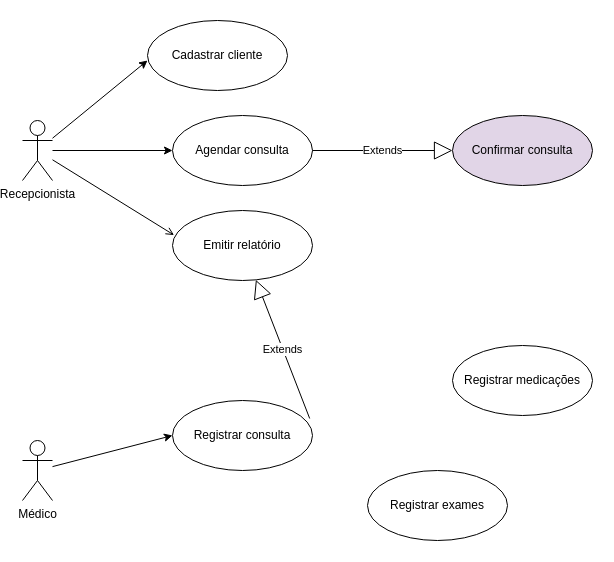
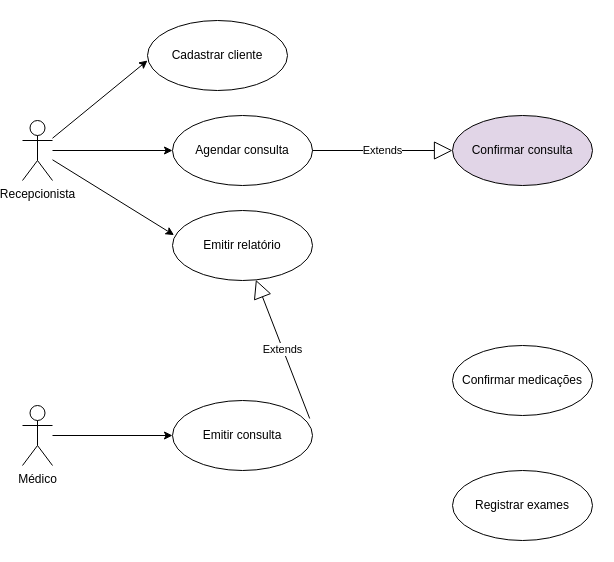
edge "Recepcionista" -> "Emitir relatório": arrowhead open -> classic
node "Registrar medicações": label "Registrar medicações" -> "Confirmar medicações"
node "Registrar consulta": label "Registrar consulta" -> "Emitir consulta"
node "Médico": moved (38, 471) -> (38, 436)
node "Registrar exames": moved (438, 506) -> (523, 506)
